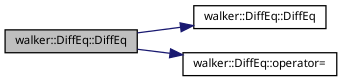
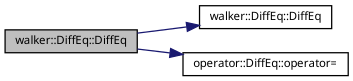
node "walker::DiffEq::operator=": label "walker::DiffEq::operator=" -> "operator::DiffEq::operator="
